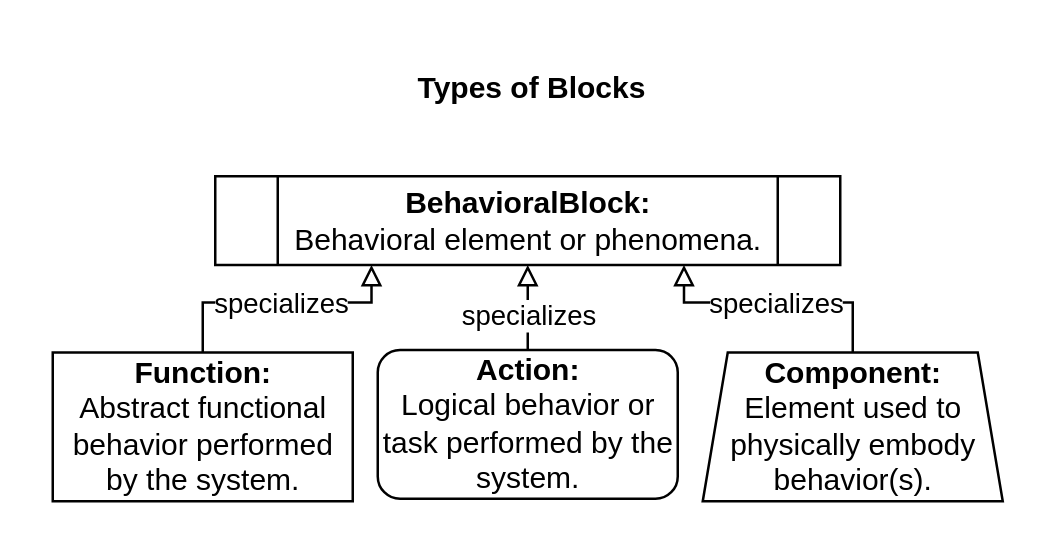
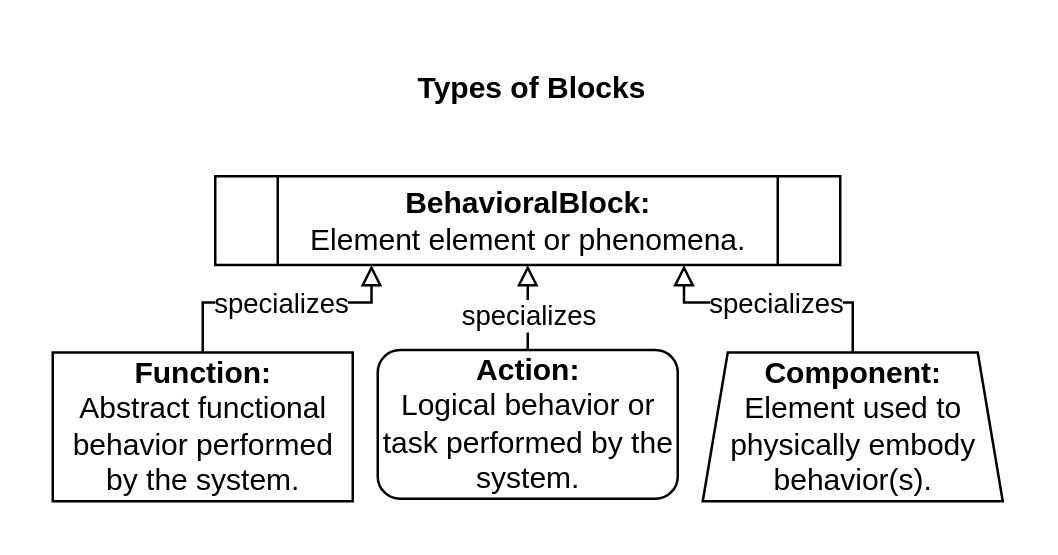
node "BehavioralBlock: Behavioral element or phenomena.": label "BehavioralBlock: Behavioral element or phenomena." -> "BehavioralBlock: Element element or phenomena."
